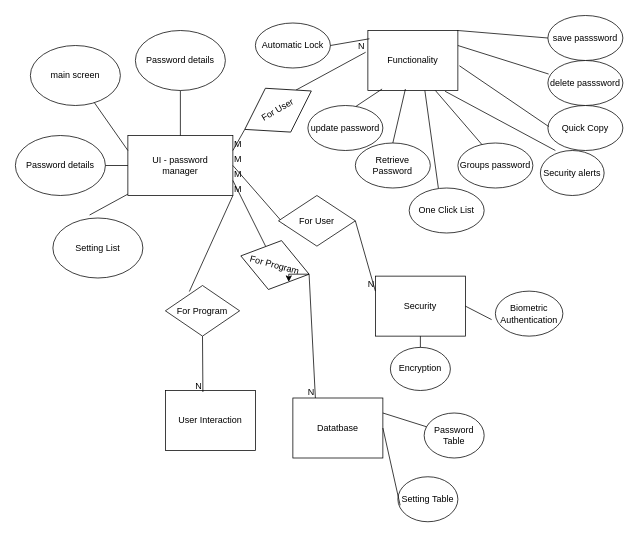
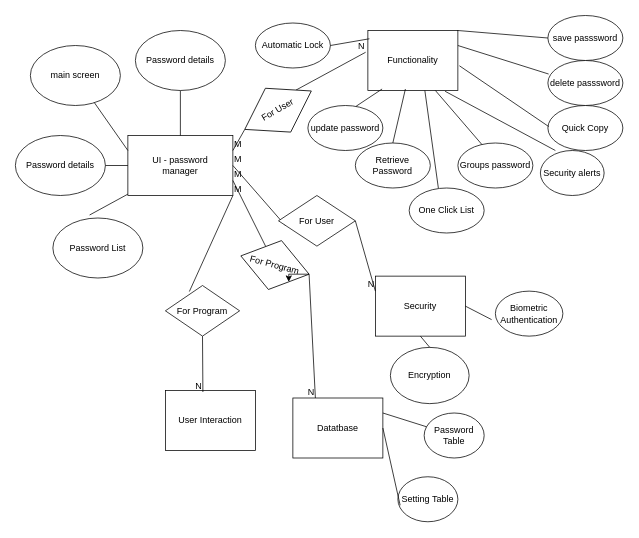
node "Setting List": label "Setting List" -> "Password List"
node "Encryption": size 60x43 -> 79x56
